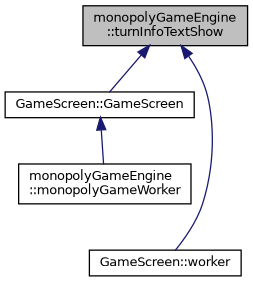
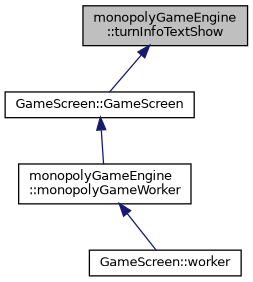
edge "GameScreen::worker" -> "monopolyGameEngine ::turnInfoTextShow": now "GameScreen::worker" -> "monopolyGameEngine ::monopolyGameWorker"
